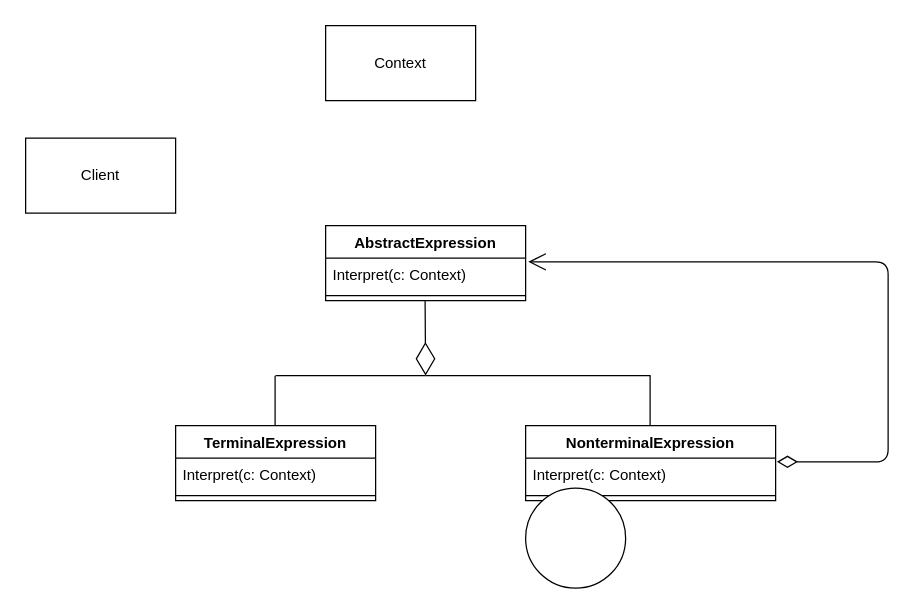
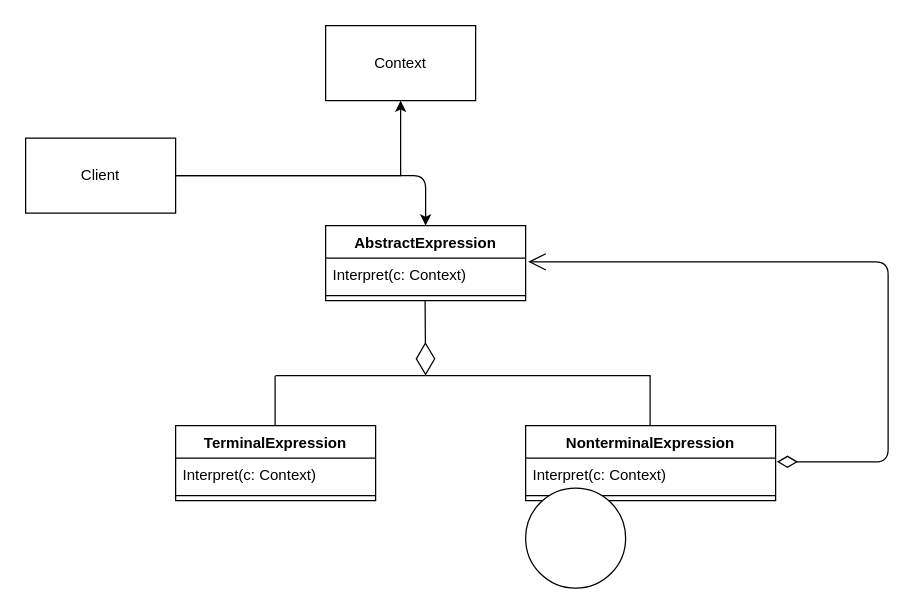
edge "Client" -> "Context": added
edge "Client" -> "AbstractExpression": added
